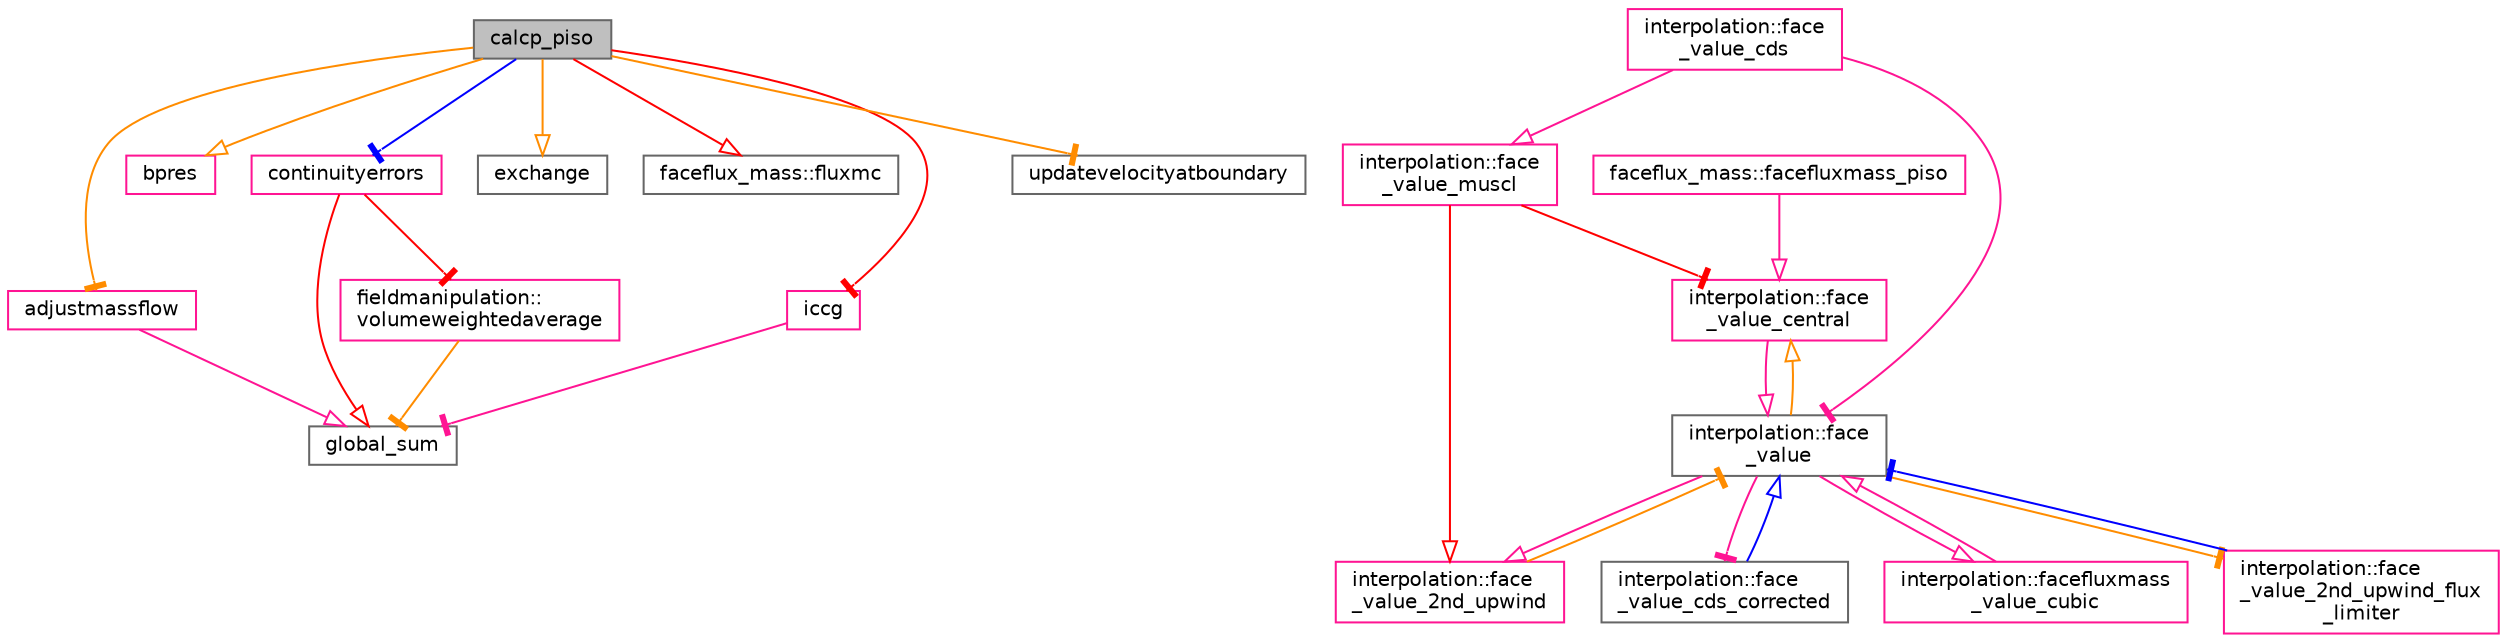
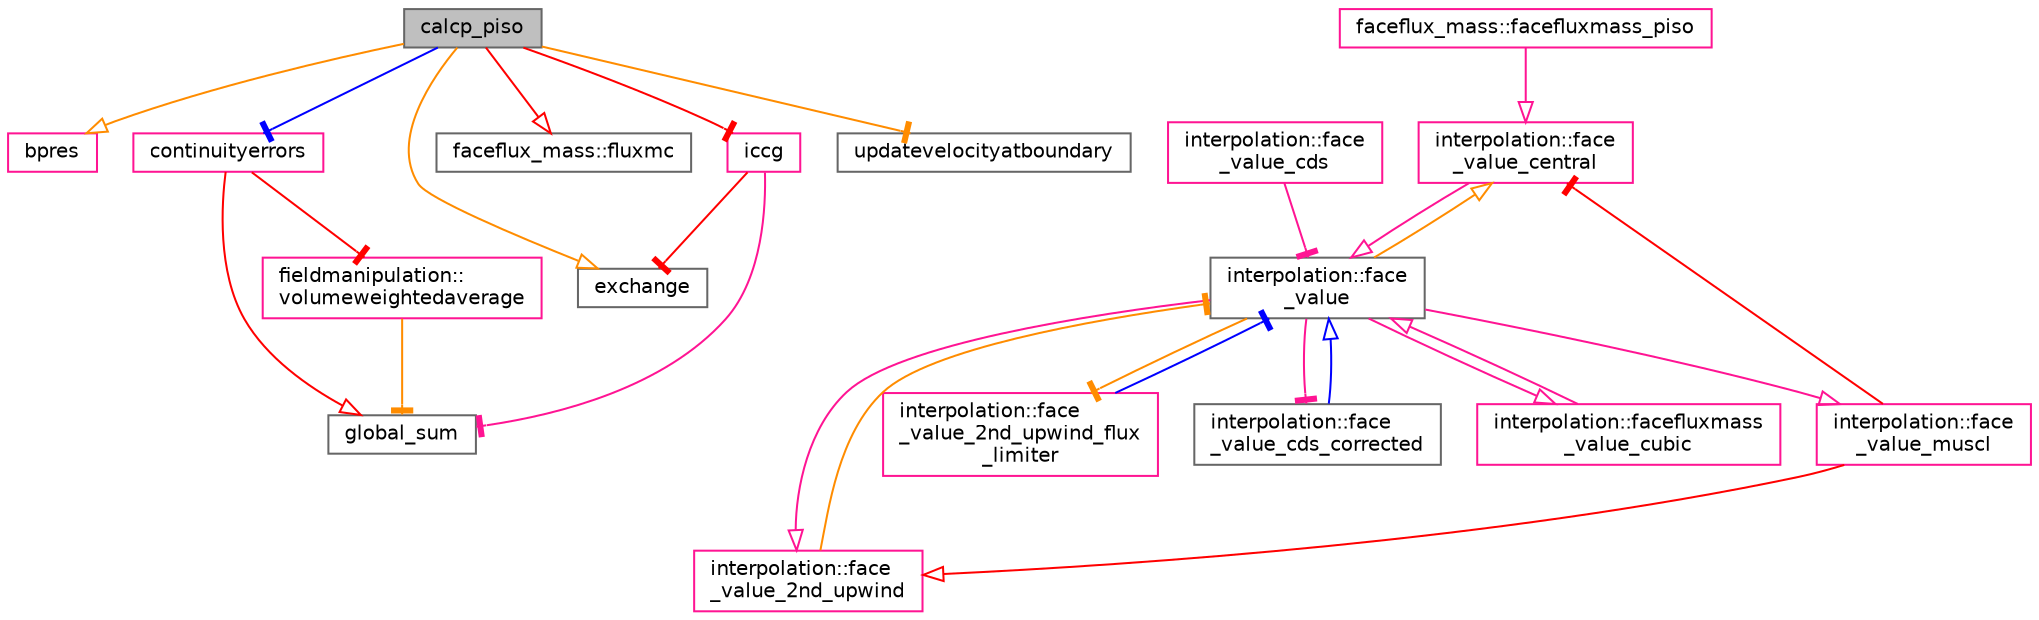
edge "interpolation::face _value_cds" -> "interpolation::face _value_muscl": now "interpolation::face _value" -> "interpolation::face _value_muscl"
edge "iccg" -> "exchange": added
node "adjustmassflow": removed
